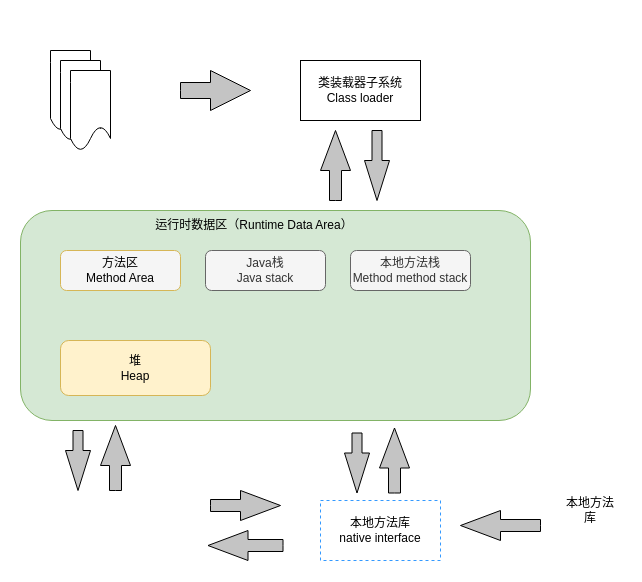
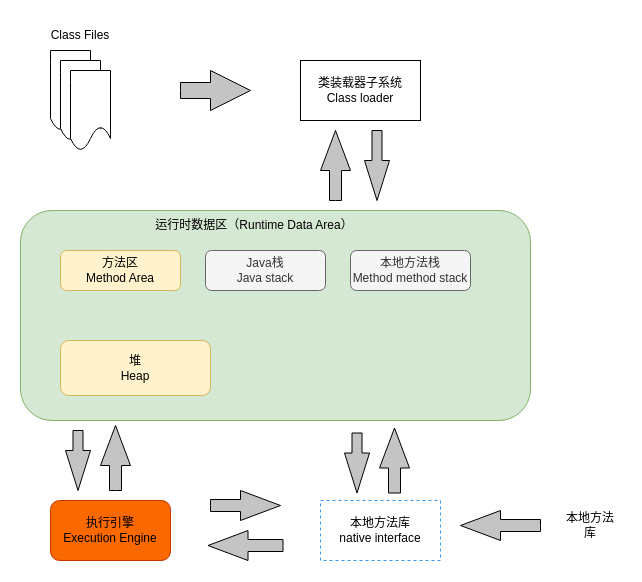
node "Class Files": added
node "方法区 Method Area": fillcolor #f5f5f5 -> #fff2cc
node "本地方法库": moved (591, 511) -> (591, 526)
node "执行引擎 Execution Engine": added
